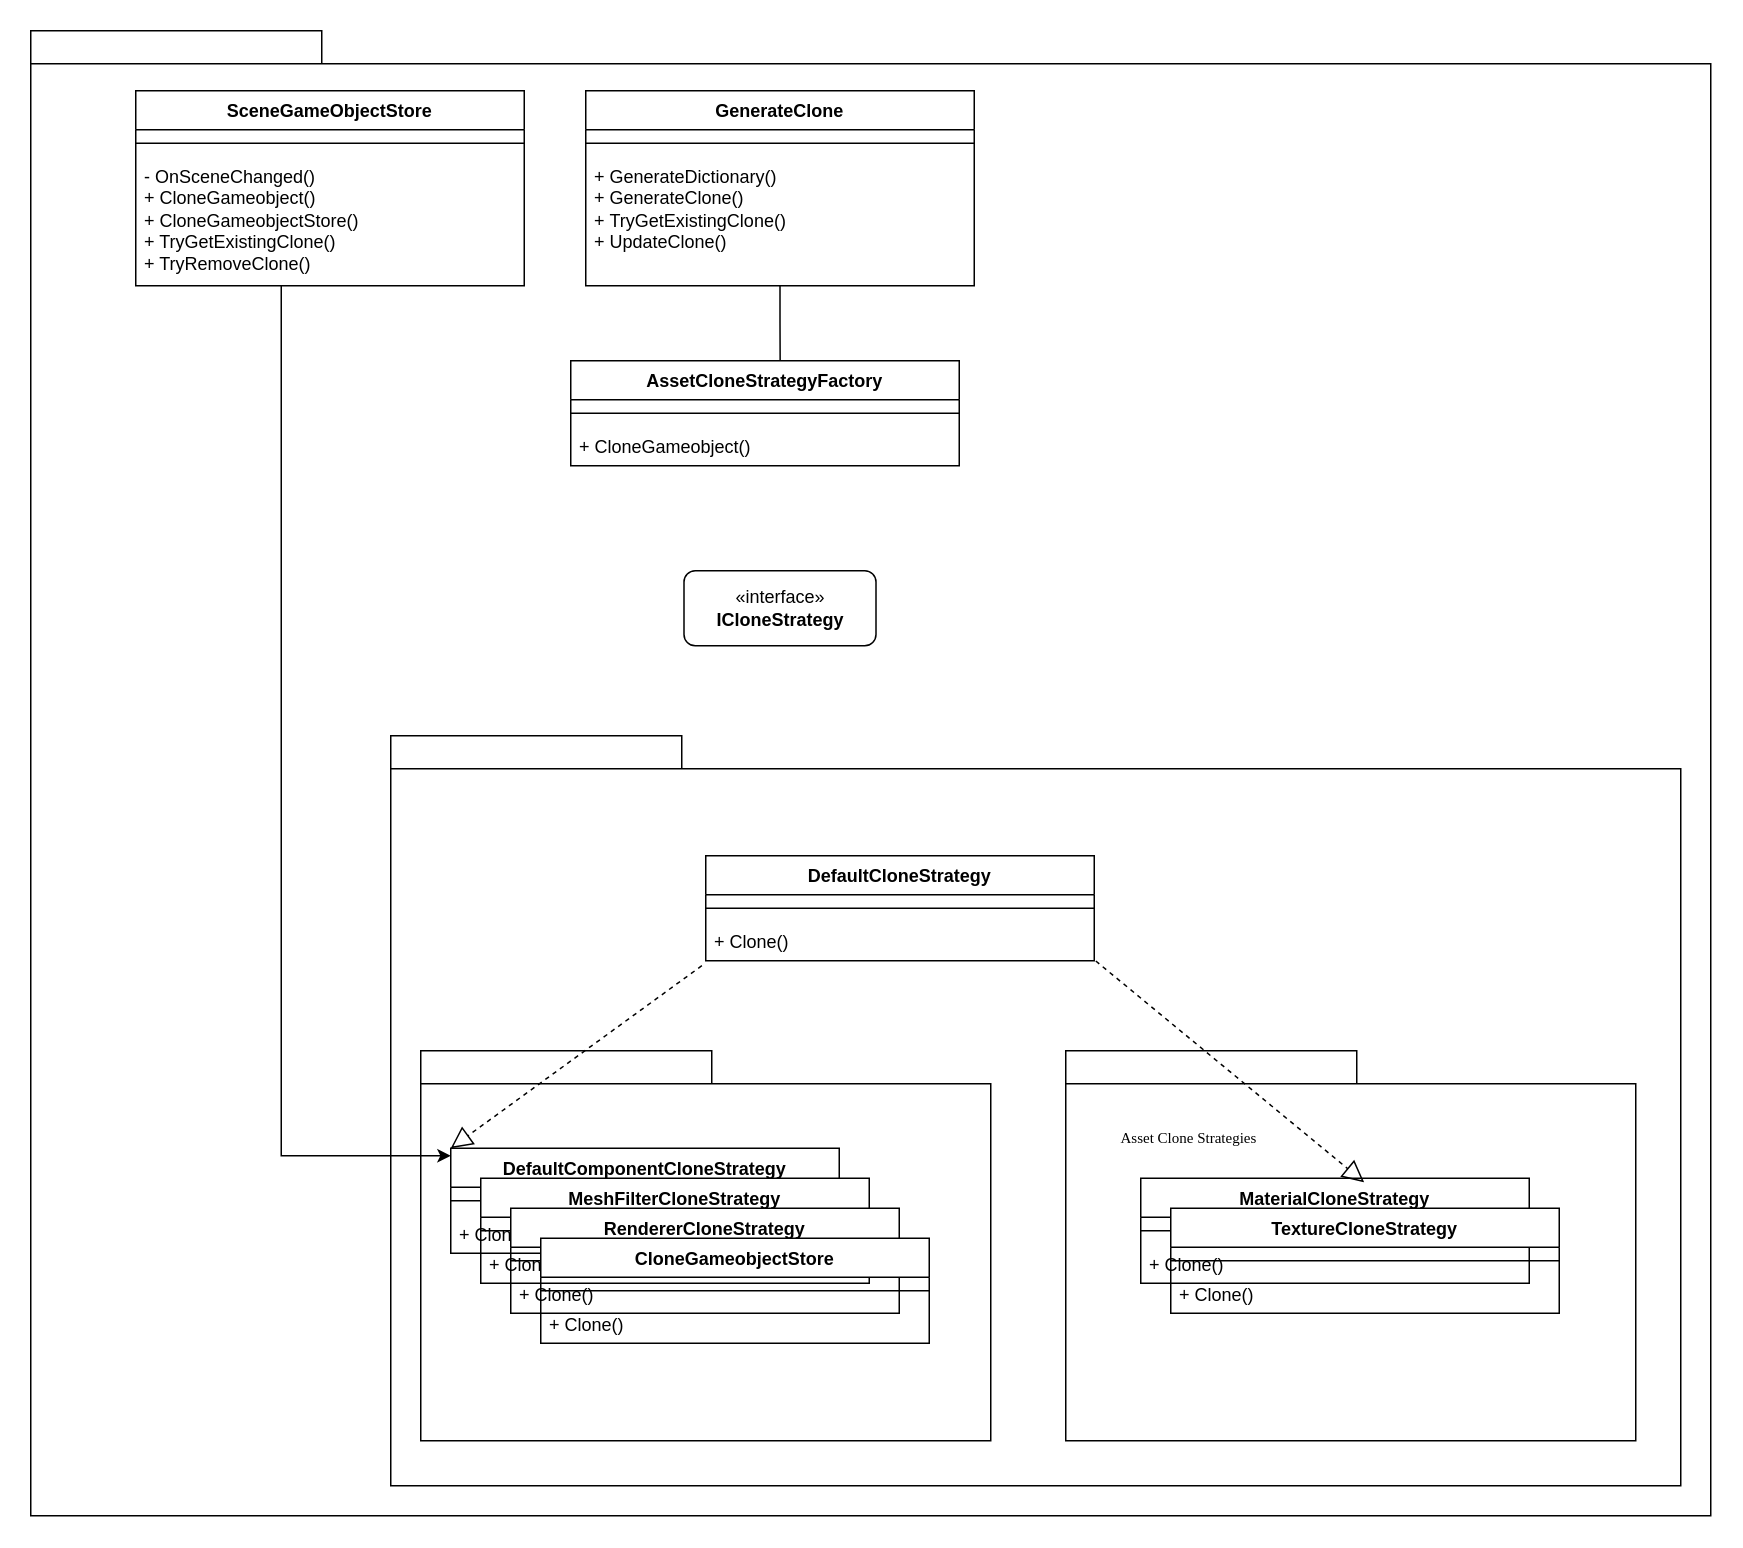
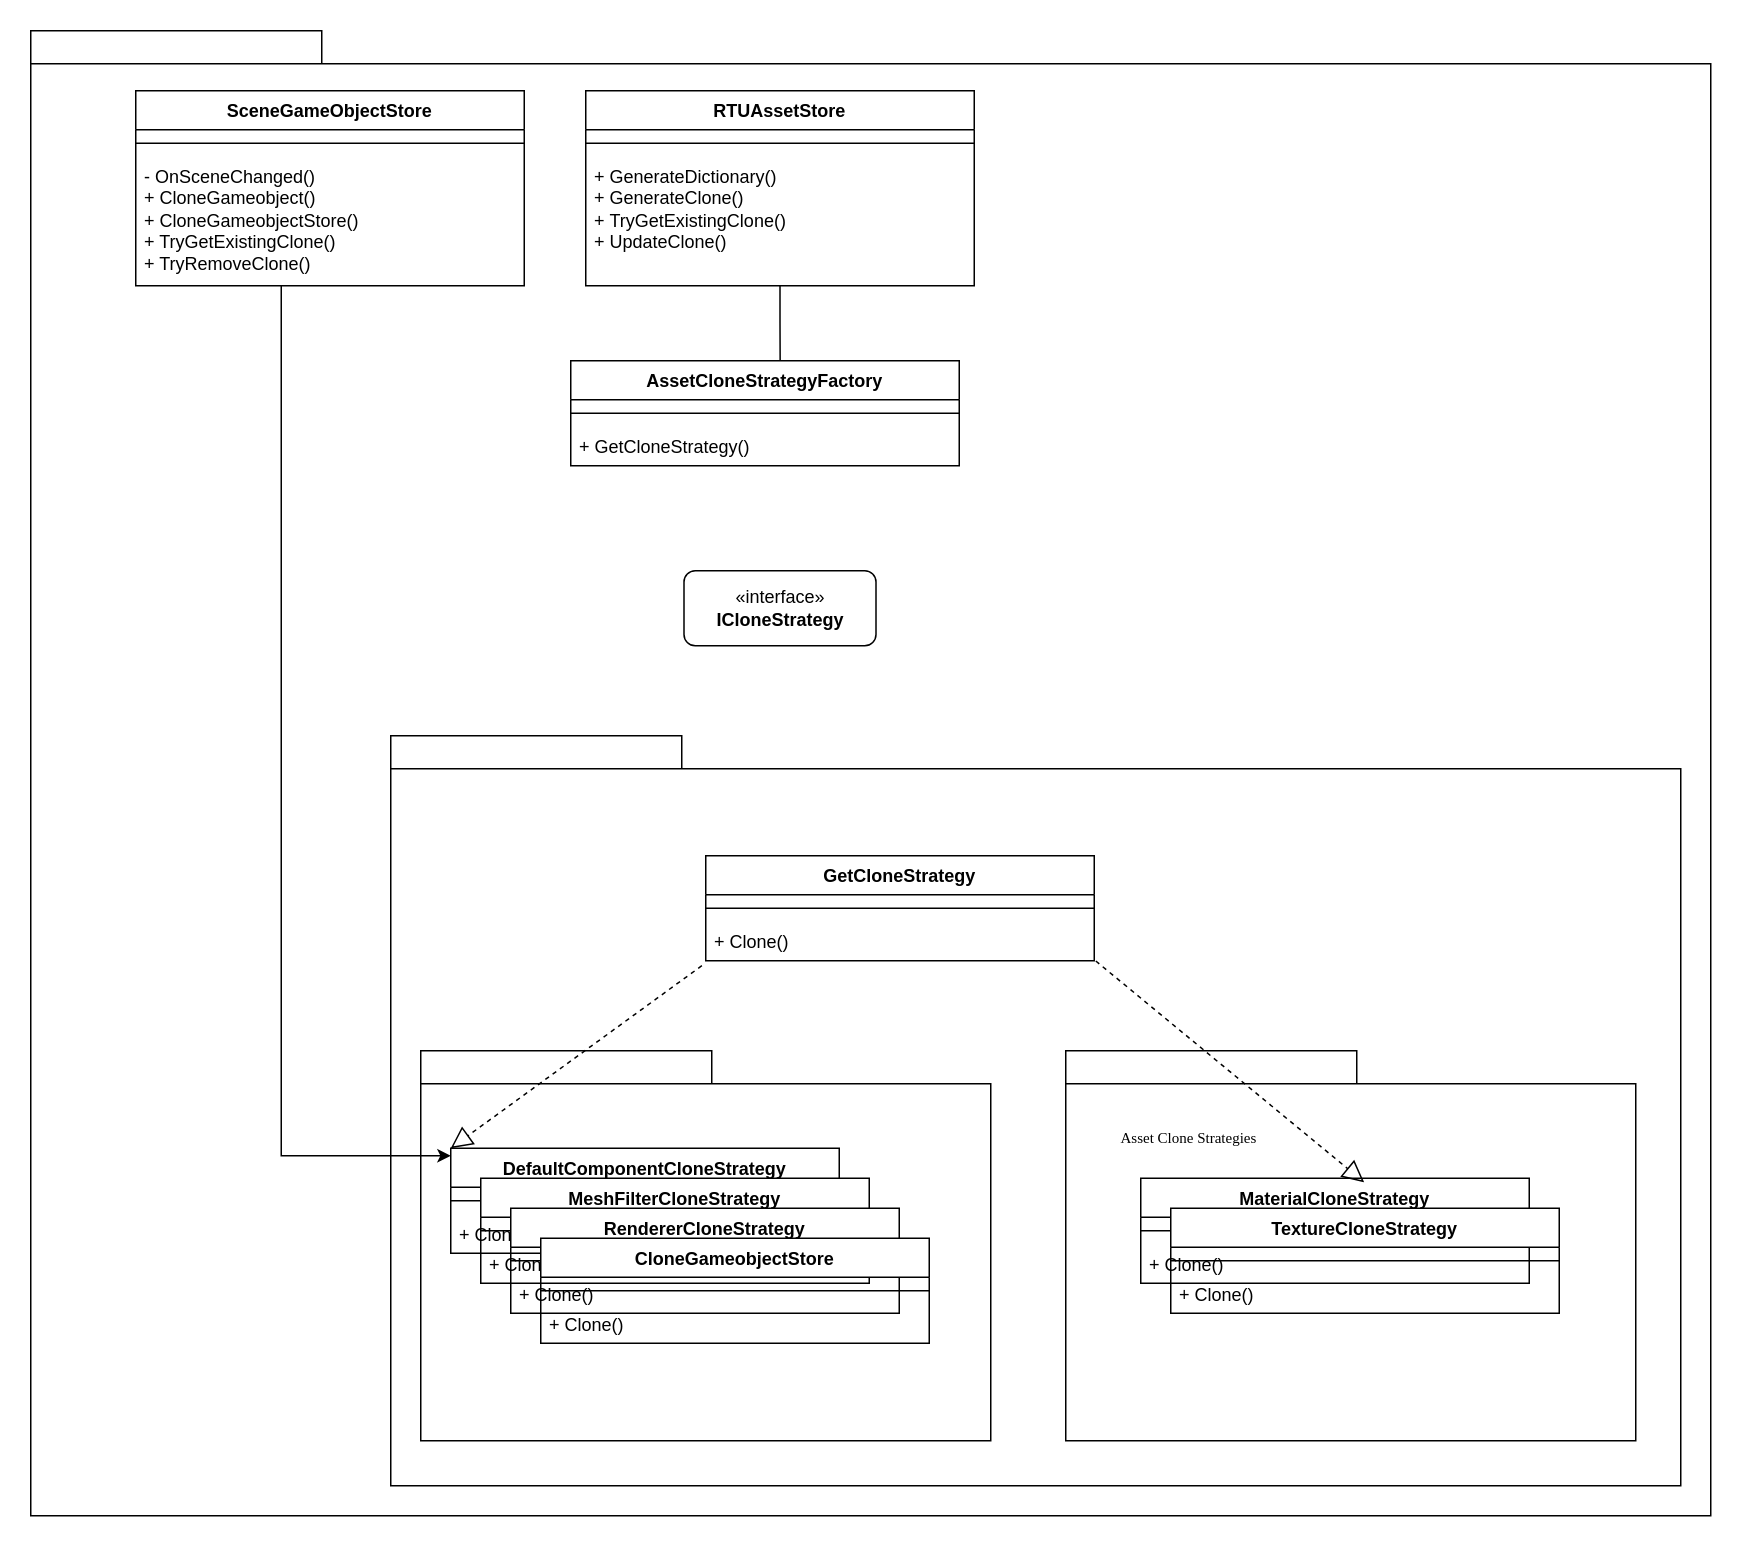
node "GenerateClone": label "GenerateClone" -> "RTUAssetStore"
node "+ CloneGameobject()": label "+ CloneGameobject()" -> "+ GetCloneStrategy()"
node "DefaultCloneStrategy": label "DefaultCloneStrategy" -> "GetCloneStrategy"
